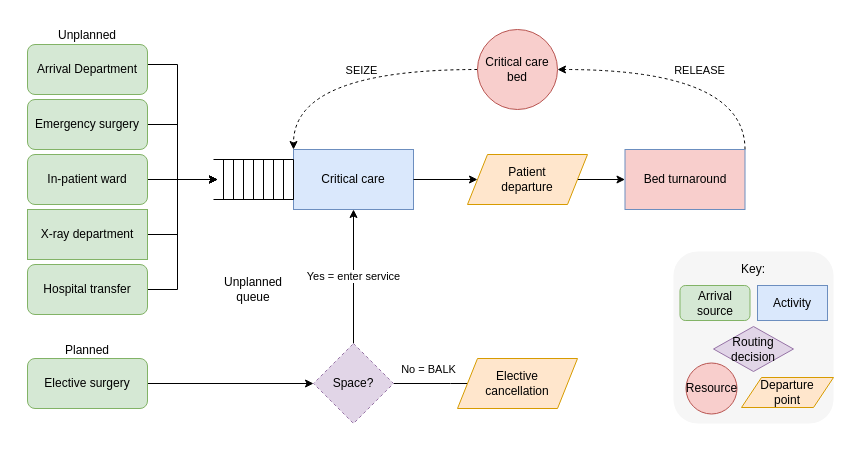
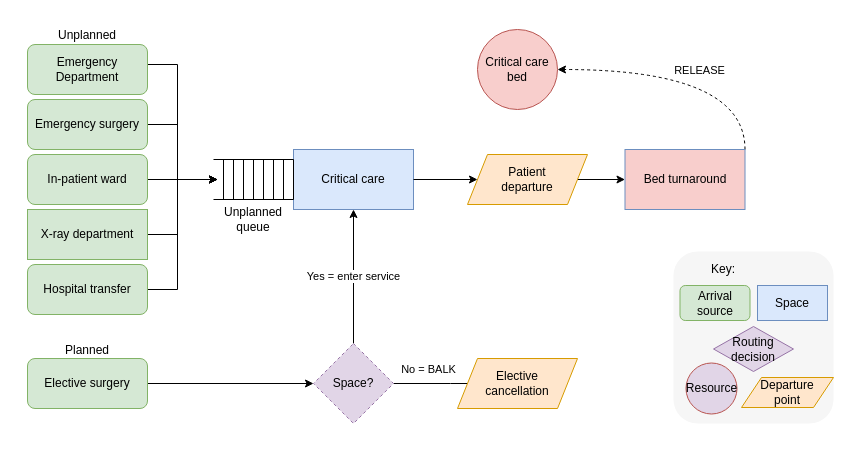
node "Arrival Department": label "Arrival Department" -> "Emergency Department"
edge "Critical care bed" -> "Critical care": removed, label "SEIZE"
node "Key:": moved (754, 270) -> (724, 270)
node "Unplanned queue": moved (254, 290) -> (254, 220)
node "Activity": label "Activity" -> "Space"
node "Resource": fillcolor #f8cecc -> #e1d5e7
